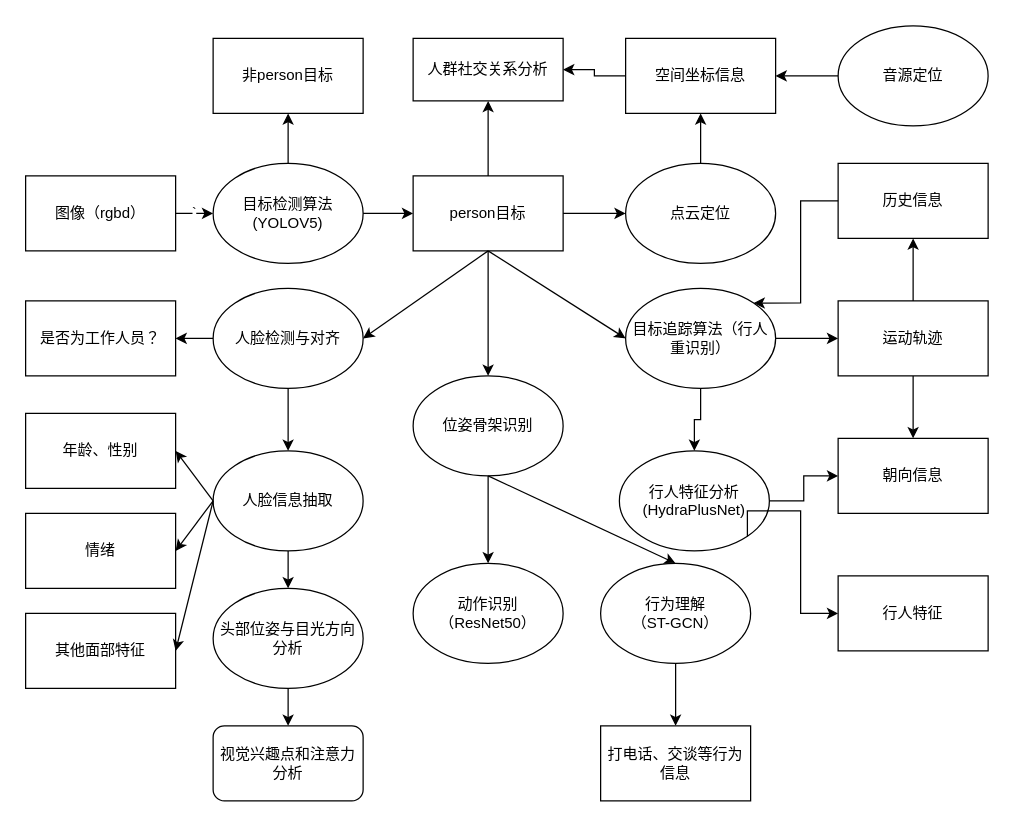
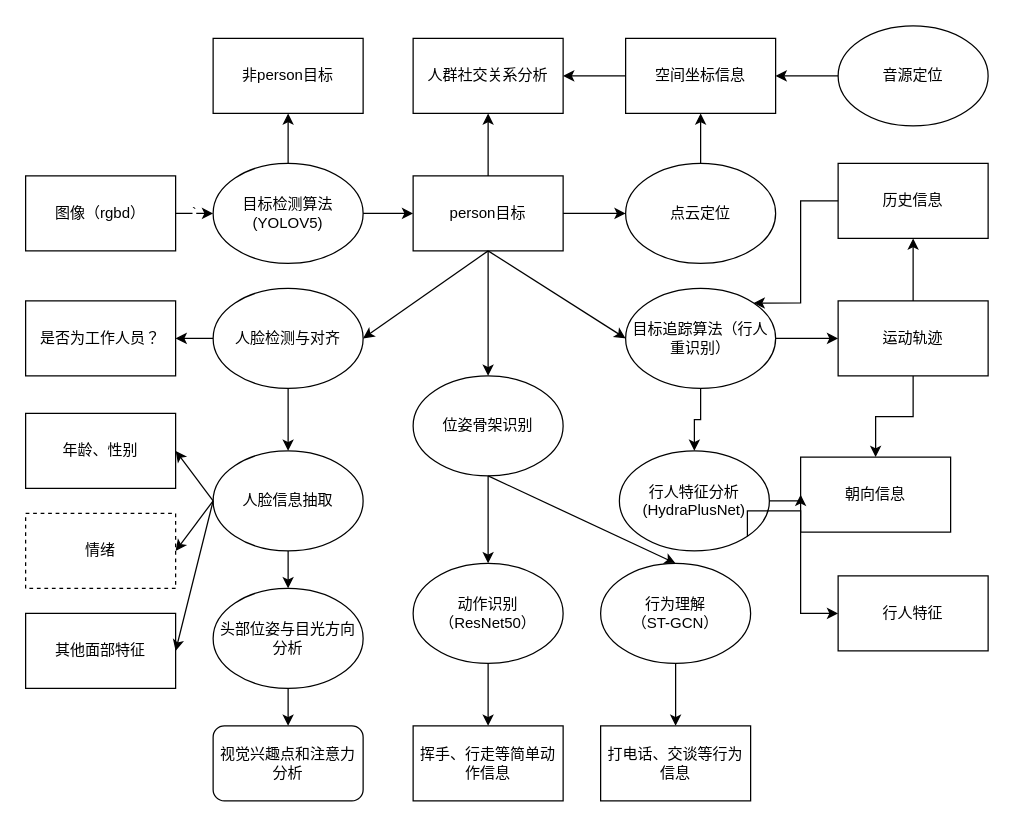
node "人群社交关系分析": size 150x63 -> 150x75
node "朝向信息": moved (913, 476) -> (876, 494)
node "情绪": style solid -> dashed
edge "动作识别（ResNet50）" -> "挥手、行走等简单动作信息": added
node "挥手、行走等简单动作信息": added
